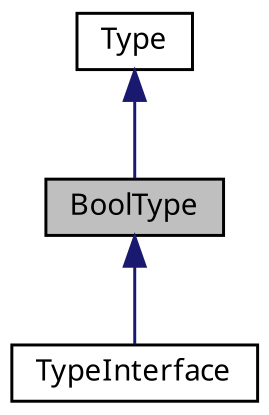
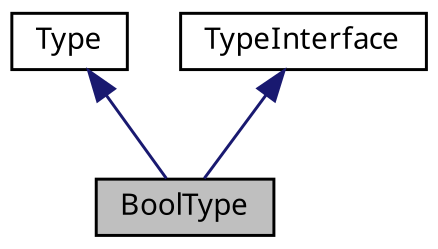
edge "TypeInterface" -> "BoolType": reversed
